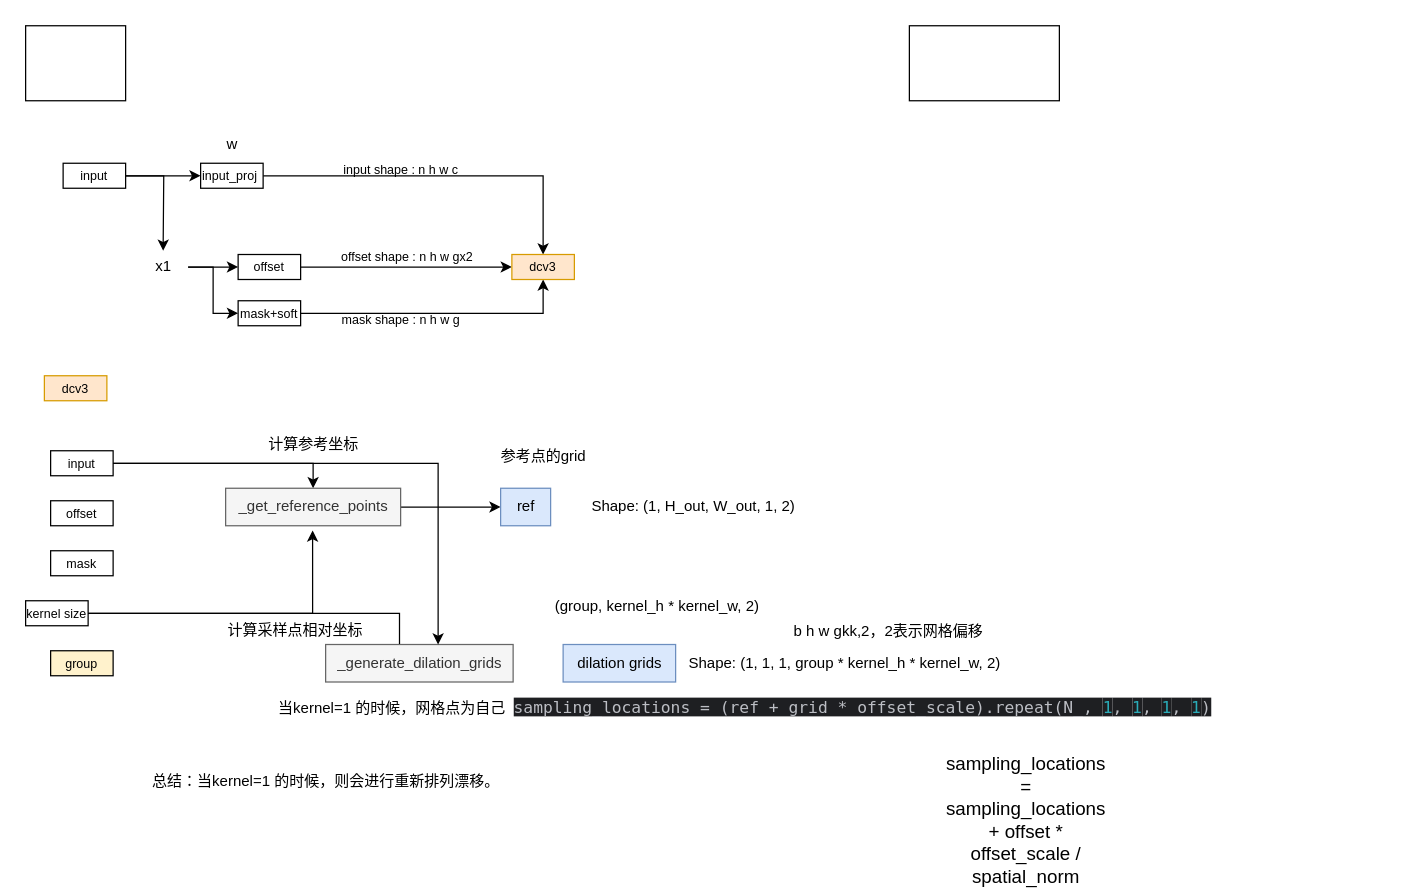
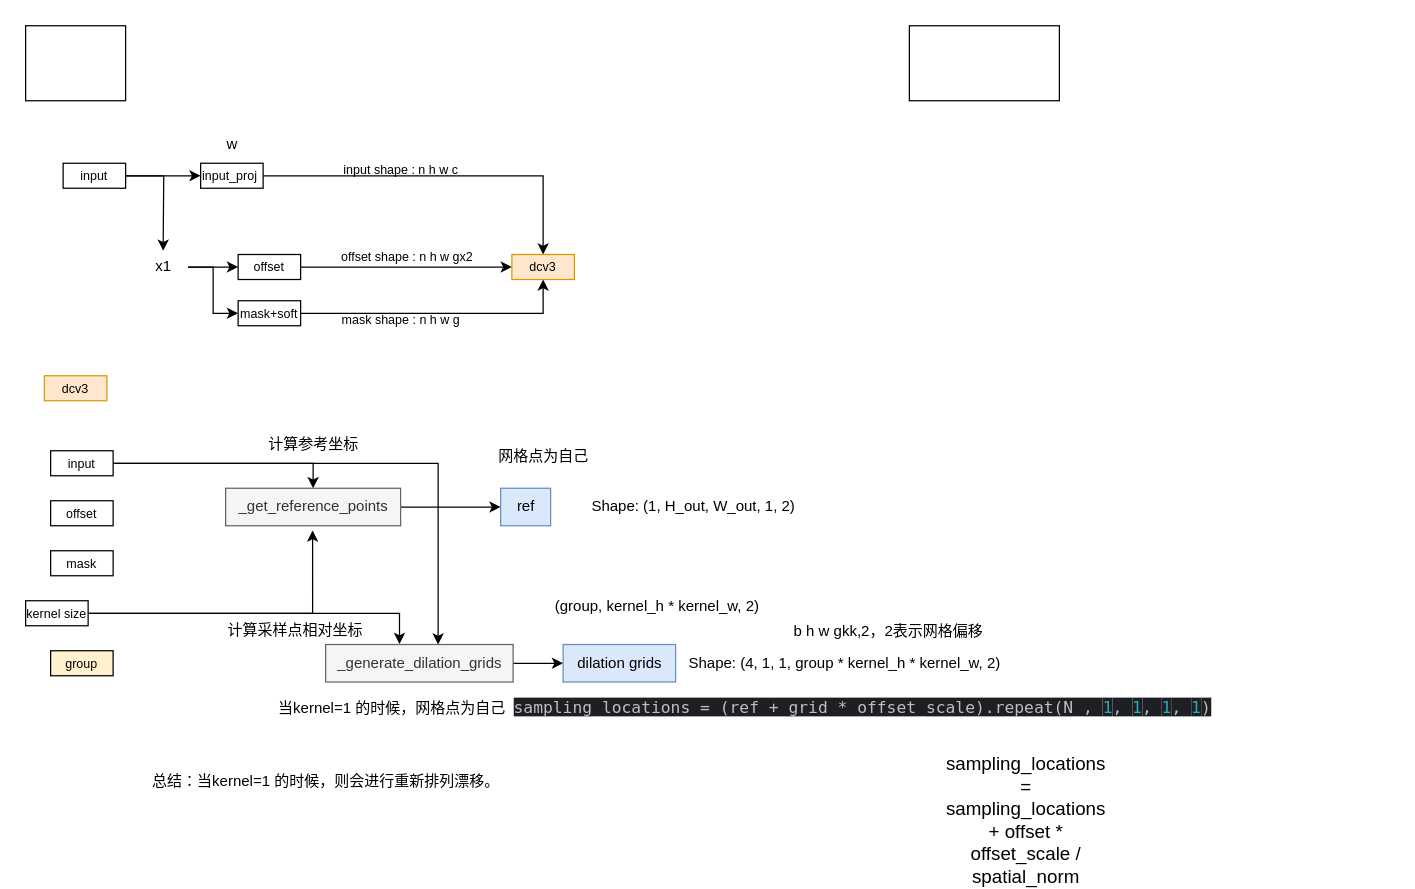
node "参考点的grid": label "参考点的grid" -> "网格点为自己"
edge "kernel size" -- "_generate_dilation_grids": arrowhead none -> classic
edge "_generate_dilation_grids" -> "dilation grids": added
node "Shape: (1, 1, 1, group * kernel_h * kernel_w, 2)": label "Shape: (1, 1, 1, group * kernel_h * kernel_w, 2)" -> "Shape: (4, 1, 1, group * kernel_h * kernel_w, 2)"
